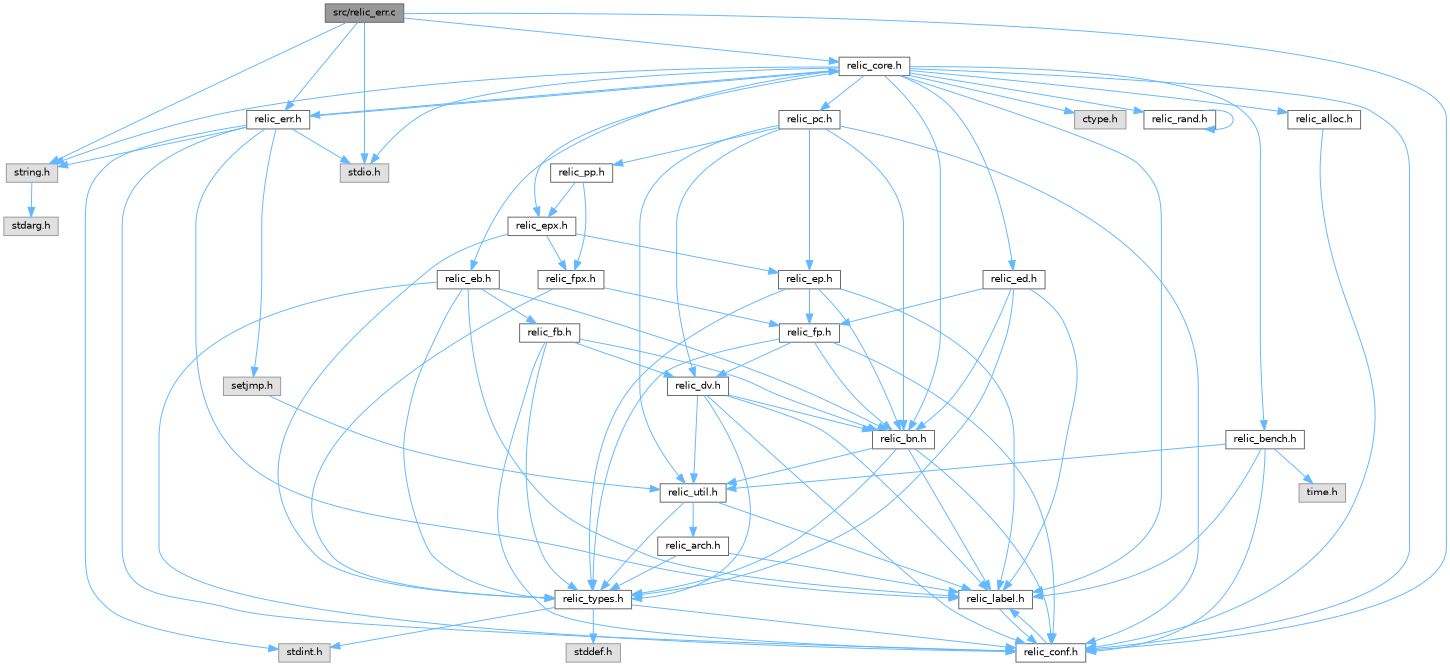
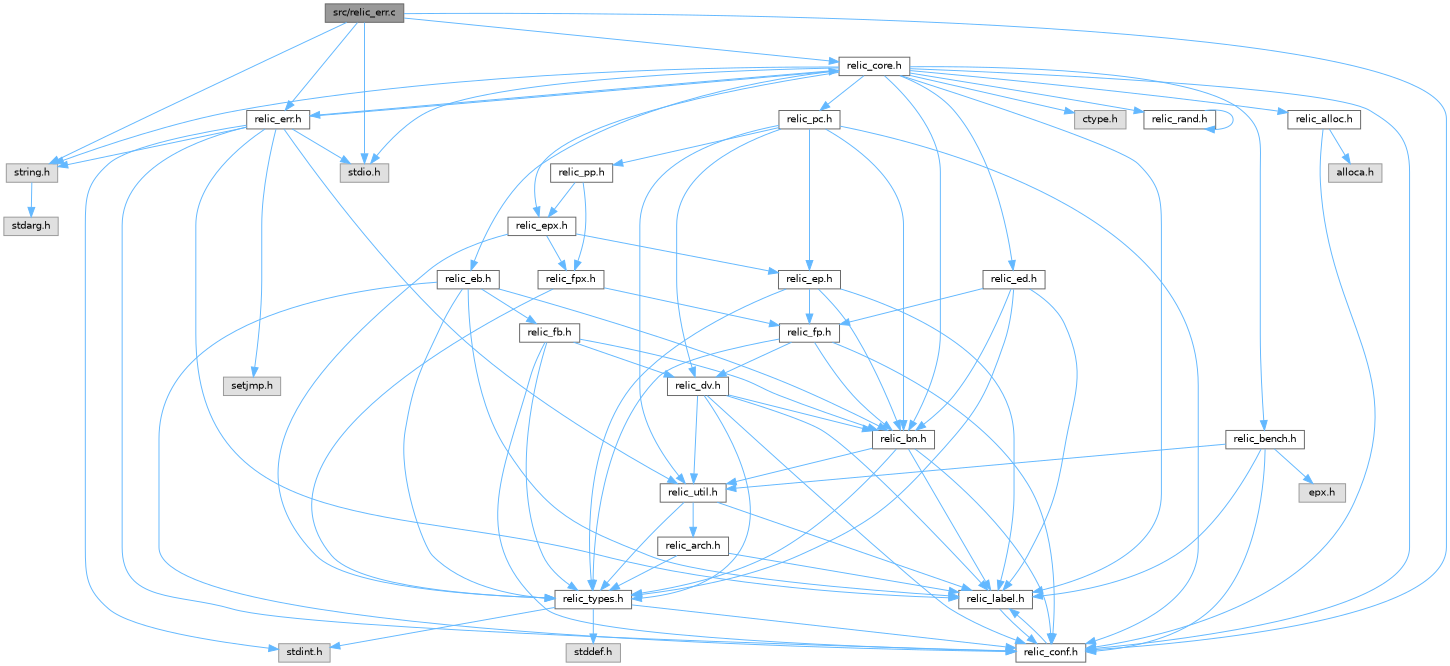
node "alloca.h": added
edge "setjmp.h" -> "relic_util.h": now "relic_err.h" -> "relic_util.h"
node "time.h": label "time.h" -> "epx.h"
